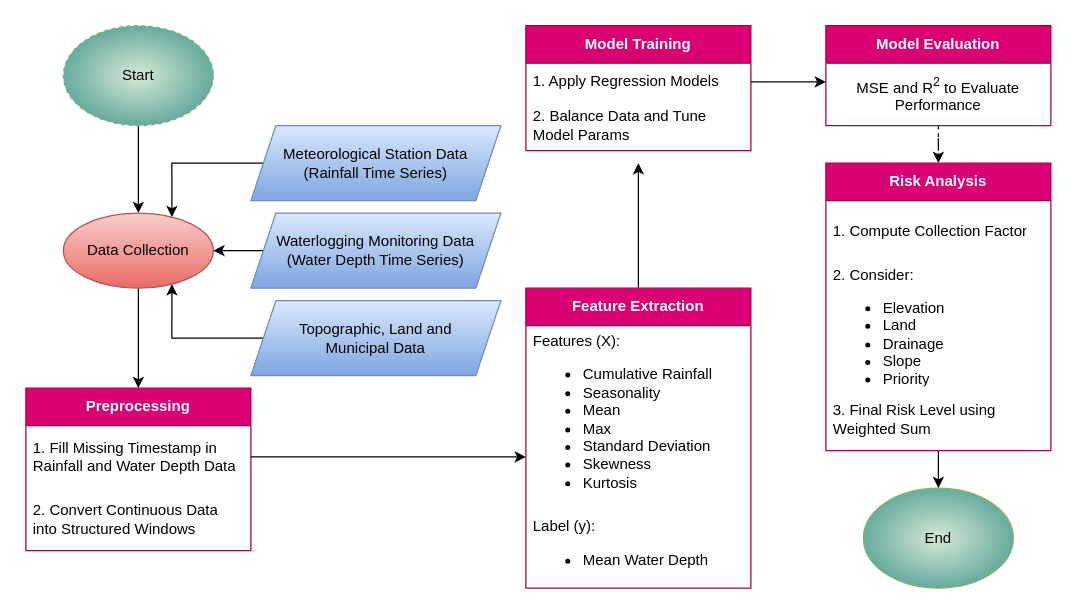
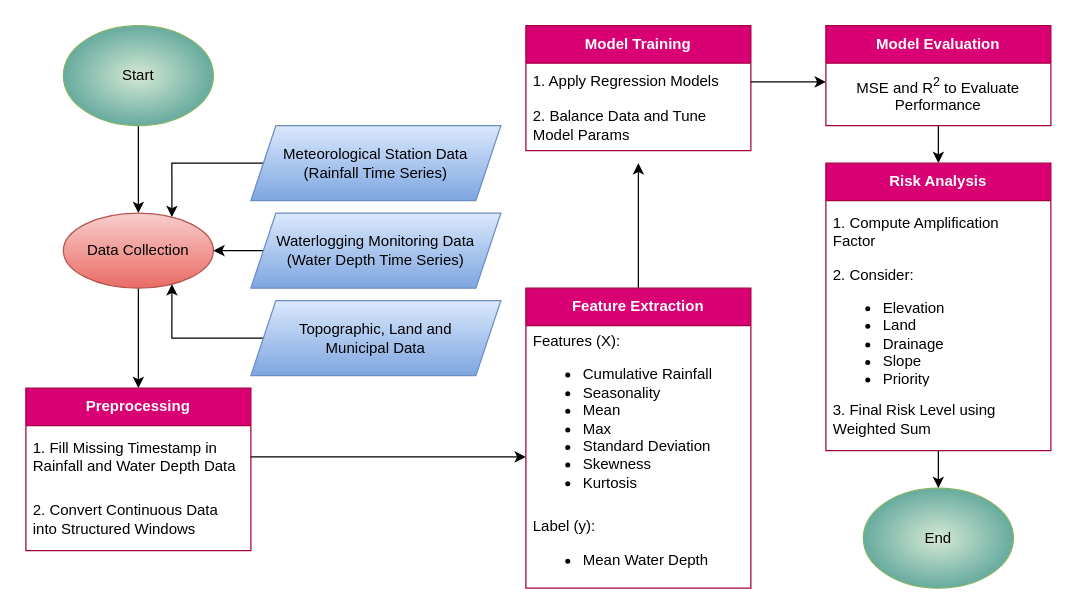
node "Start": style dashed -> solid
edge "Model Evaluation" -> "Risk Analysis": style dashed -> solid
node "1. Compute Collection Factor": label "1. Compute Collection Factor" -> "1. Compute Amplification Factor"
